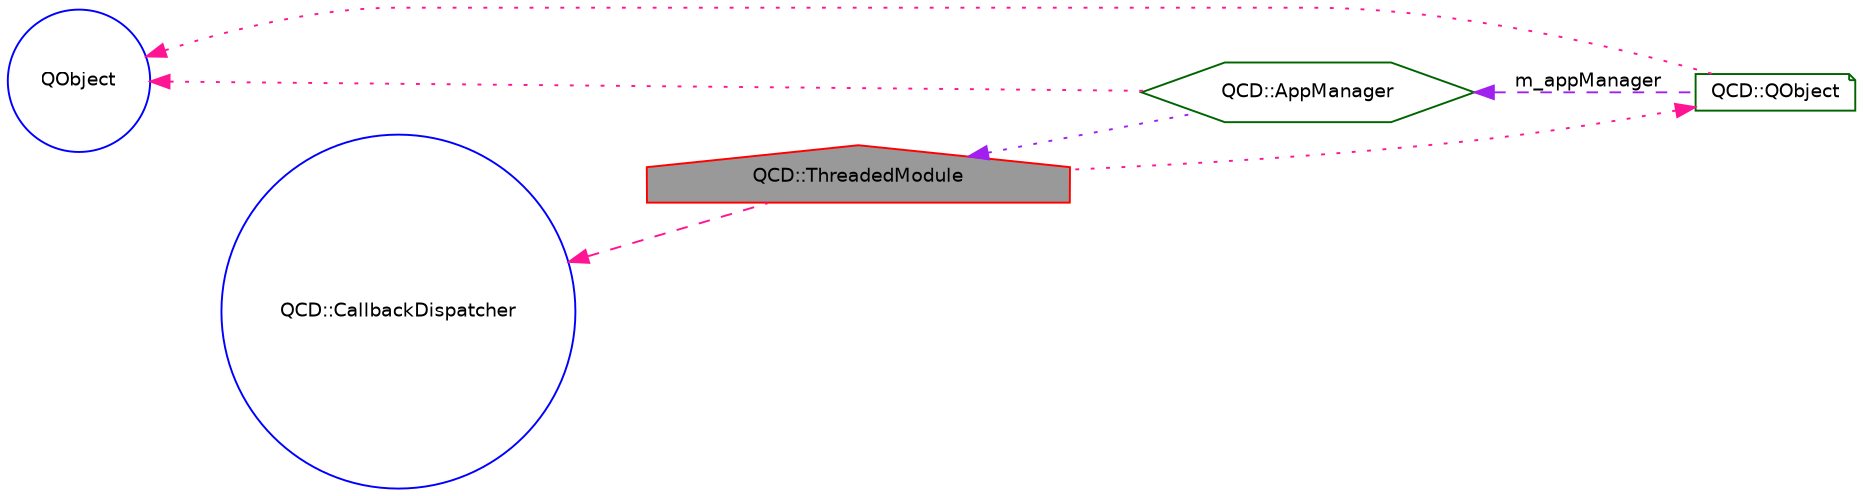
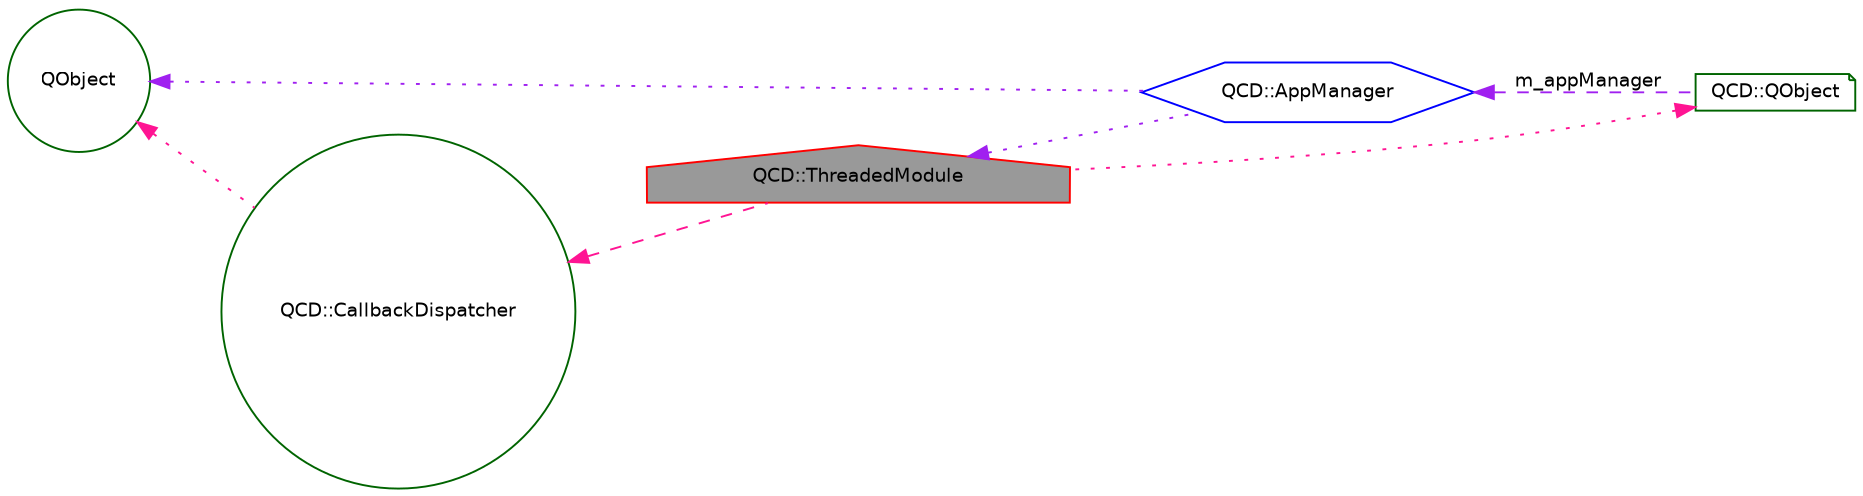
edge "QCD::QObject" -> "QObject": now "QCD::CallbackDispatcher" -> "QObject"
node "QObject": color blue -> darkgreen
edge "QCD::AppManager" -> "QObject": color deeppink -> purple
node "QCD::AppManager": color darkgreen -> blue
node "QCD::CallbackDispatcher": color blue -> darkgreen
